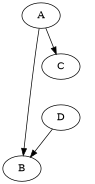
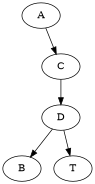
edge "A" -> "B": removed
edge "C" -> "D": added
node "T": added
